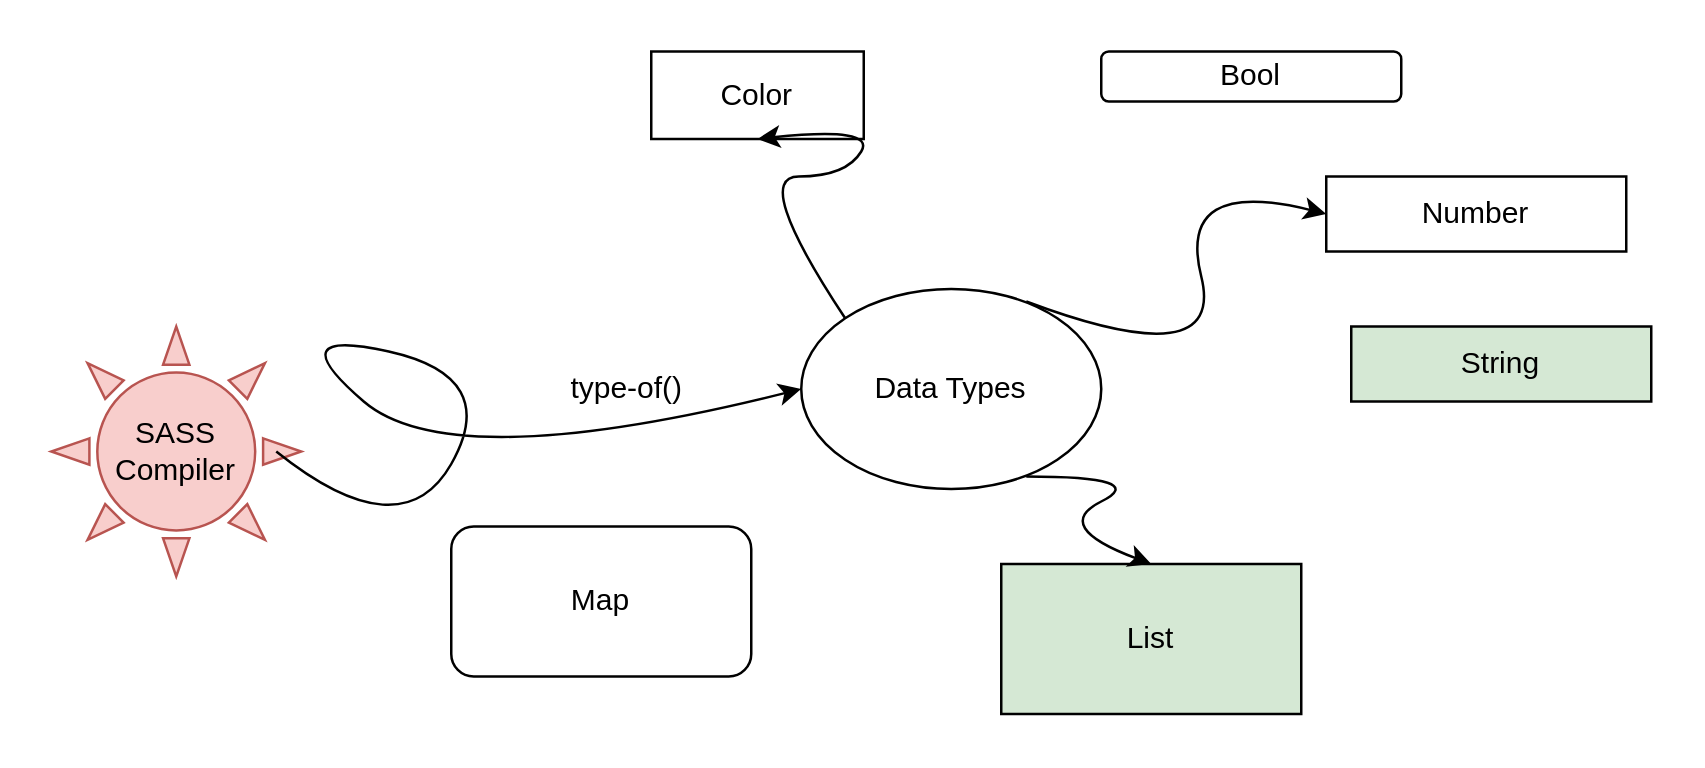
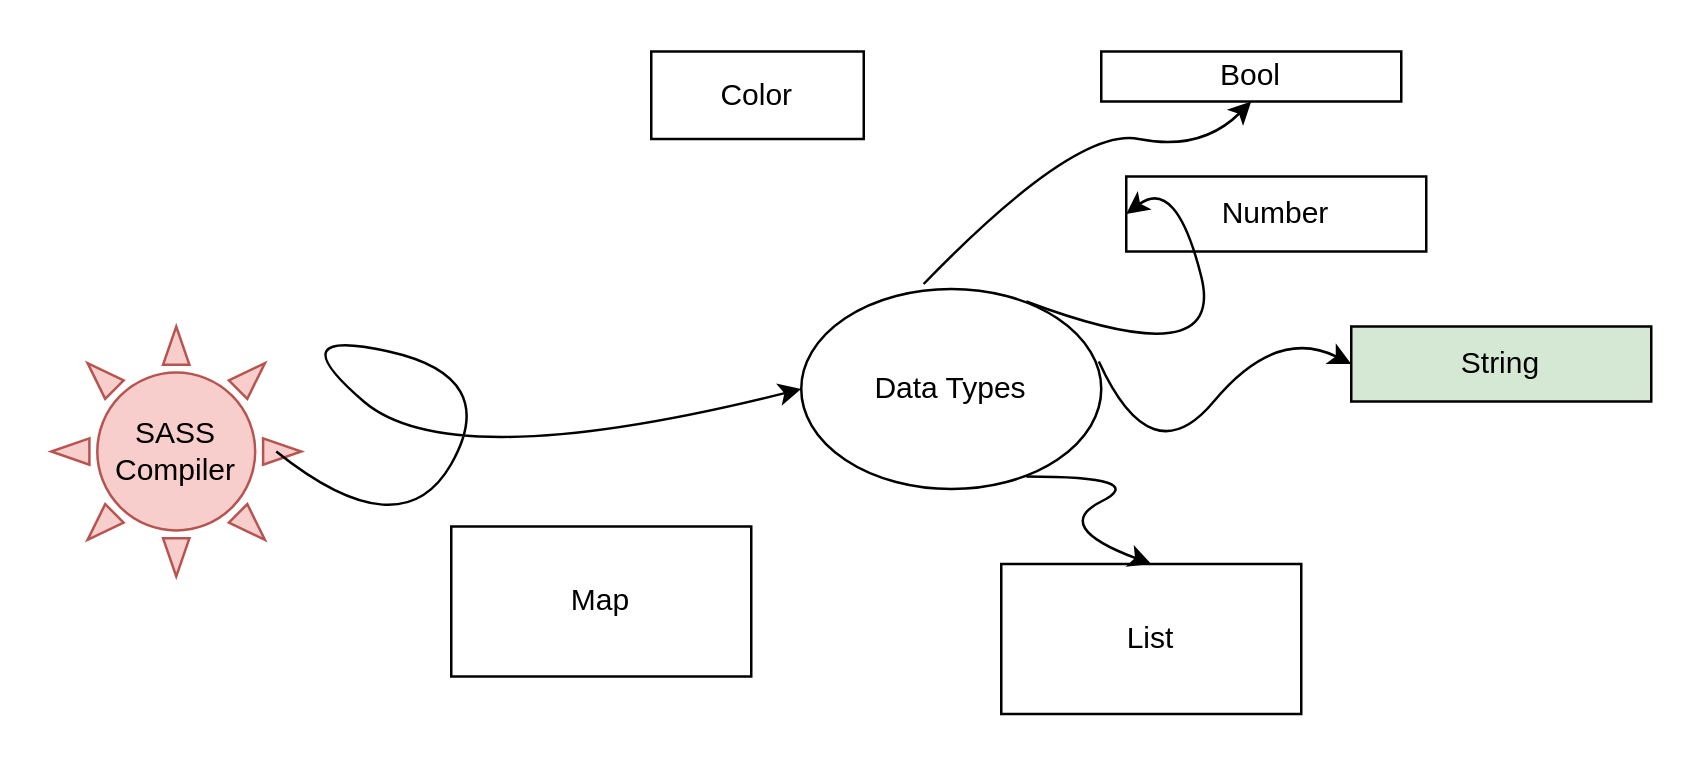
node "Bool": shape rounded rectangle -> rectangle
edge "Data Types" -> "Bool": added
edge "Data Types" -> "Color": removed
node "Number": moved (1476, 214) -> (1276, 214)
node "type-of()": removed
edge "Data Types" -> "String": added
node "Map": shape rounded rectangle -> rectangle
node "List": fillcolor #d5e8d4 -> #ffffff
